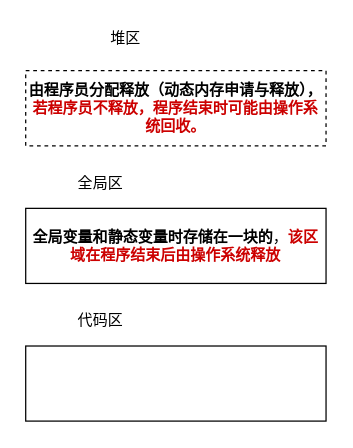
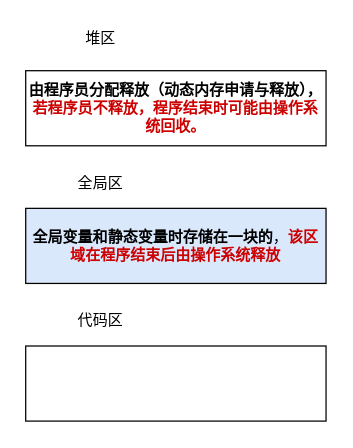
node "堆区": moved (126, 38) -> (101, 38)
node "由程序员分配释放（动态内存申请与释放），若程序员不释放，程序结束时可能由操作系统回收。": style dashed -> solid
node "全局变量和静态变量时存储在一块的，该区域在程序结束后由操作系统释放": fillcolor #ffffff -> #dae8fc
